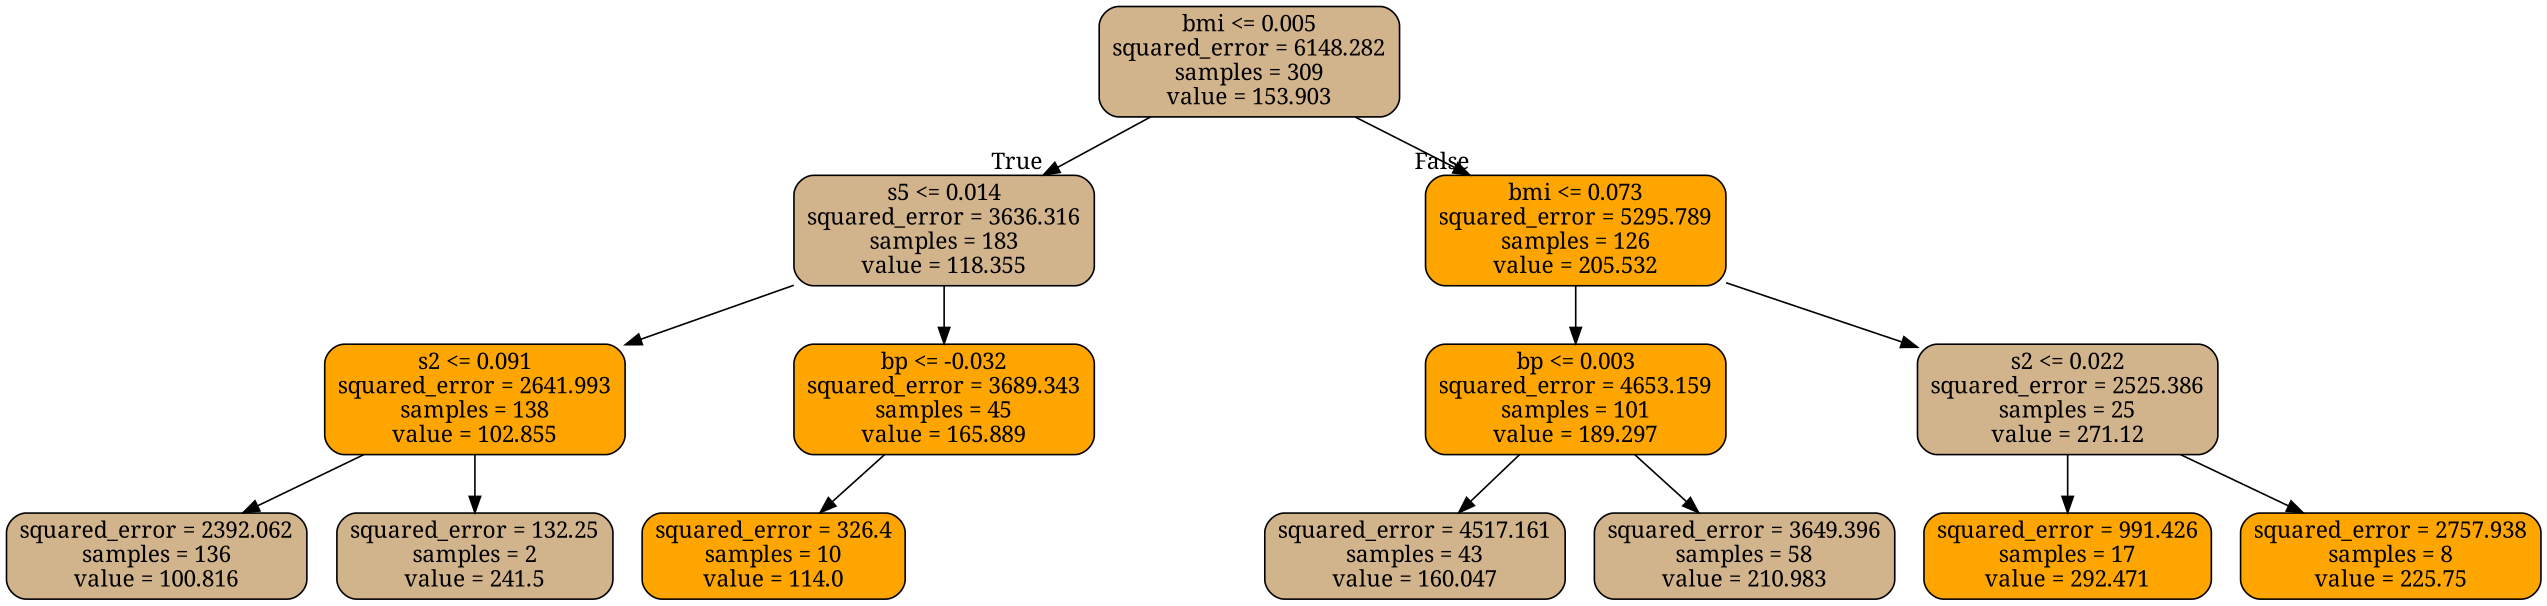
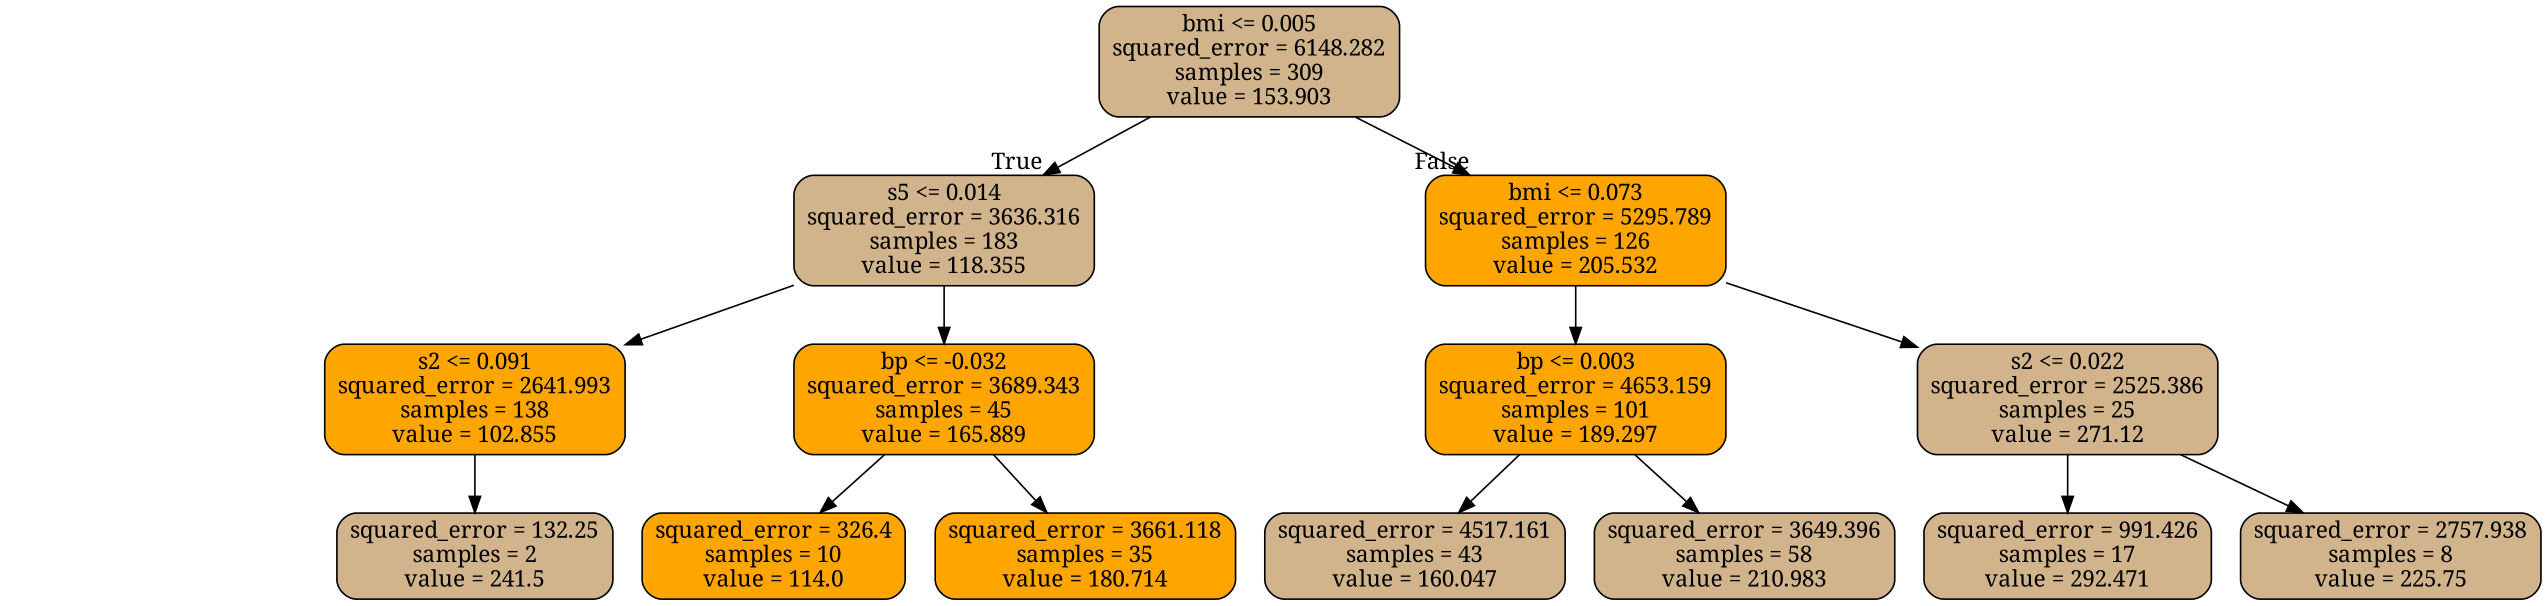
node "squared_error = 2392.062 samples = 136 value = 100.816": removed
node "squared_error = 3661.118 samples = 35 value = 180.714": added
node "squared_error = 991.426 samples = 17 value = 292.471": fillcolor orange -> tan
node "squared_error = 2757.938 samples = 8 value = 225.75": fillcolor orange -> tan
